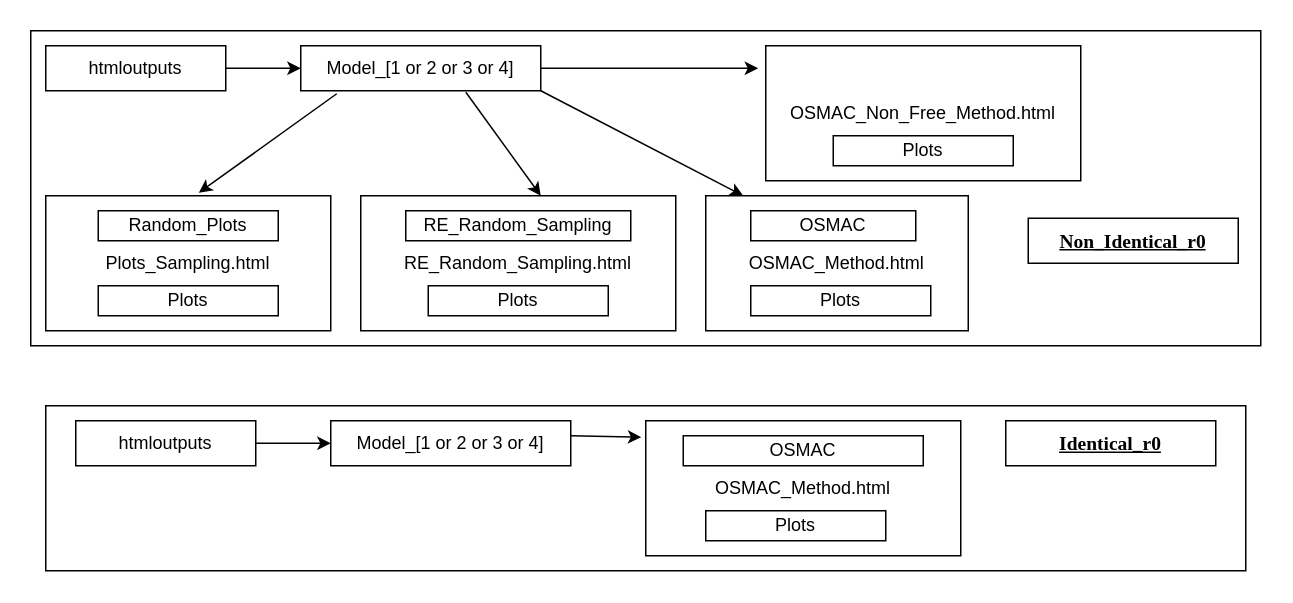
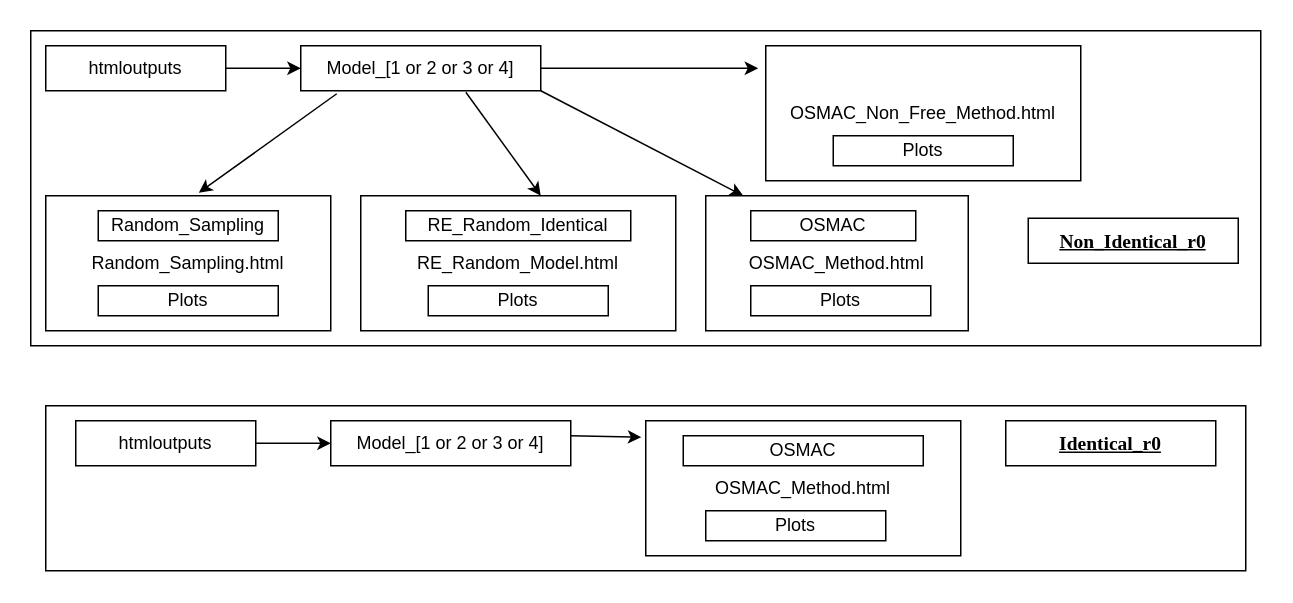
node "Random_Plots": label "Random_Plots" -> "Random_Sampling"
node "RE_Random_Sampling": label "RE_Random_Sampling" -> "RE_Random_Identical"
node "Plots_Sampling.html": label "Plots_Sampling.html" -> "Random_Sampling.html"
node "RE_Random_Sampling.html": label "RE_Random_Sampling.html" -> "RE_Random_Model.html"
